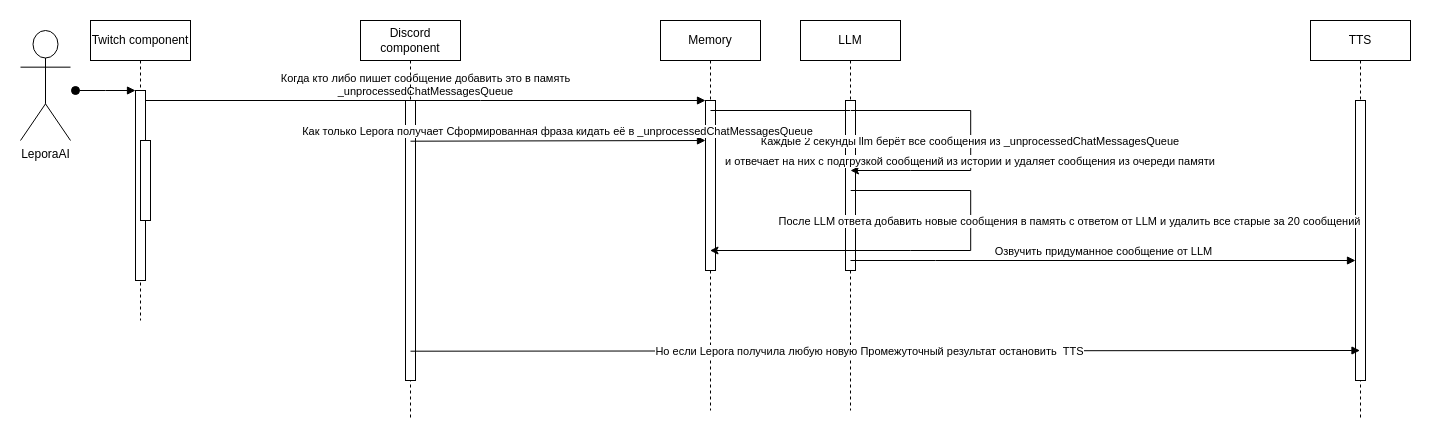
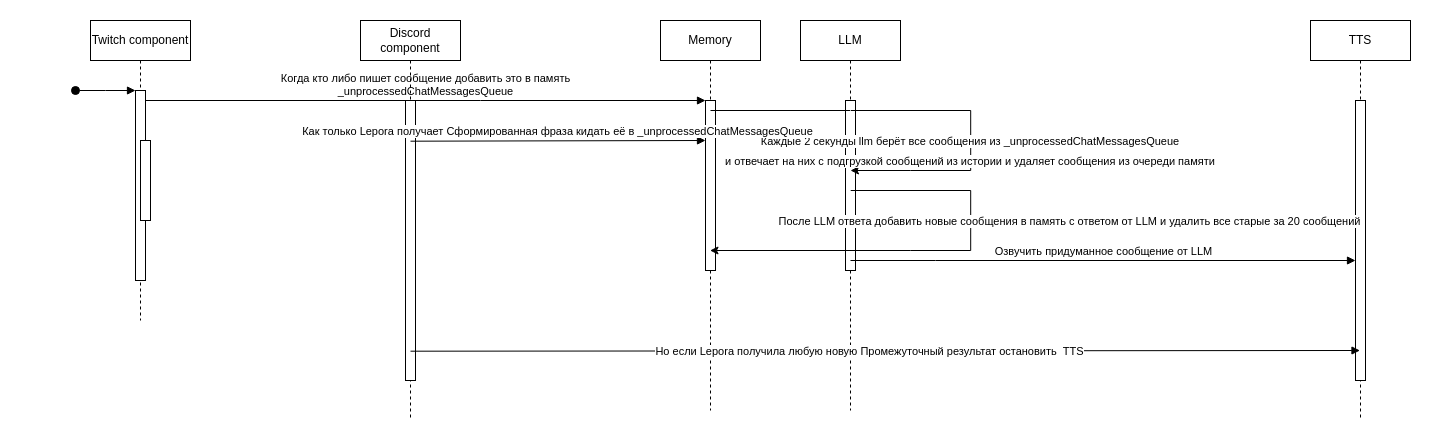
node "LeporaAI": removed
